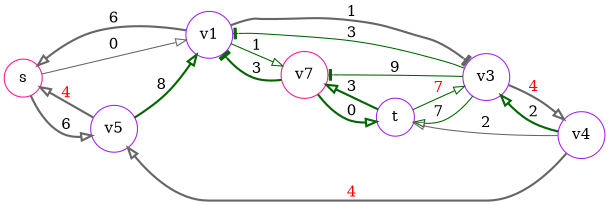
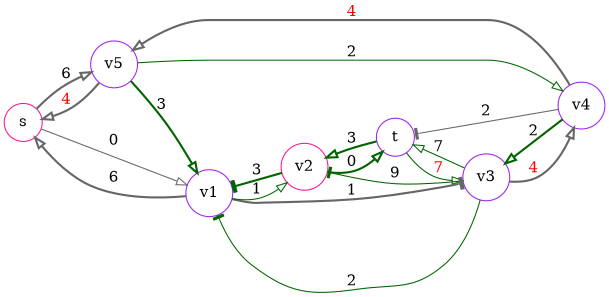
edge "v3" -> "v1": label "3" -> "2"
edge "v5" -> "v4": added, label "2"
node "v7": label "v7" -> "v2"
edge "v5" -> "v1": label "8" -> "3"
edge "v4" -> "t": arrowhead onormal -> tee
